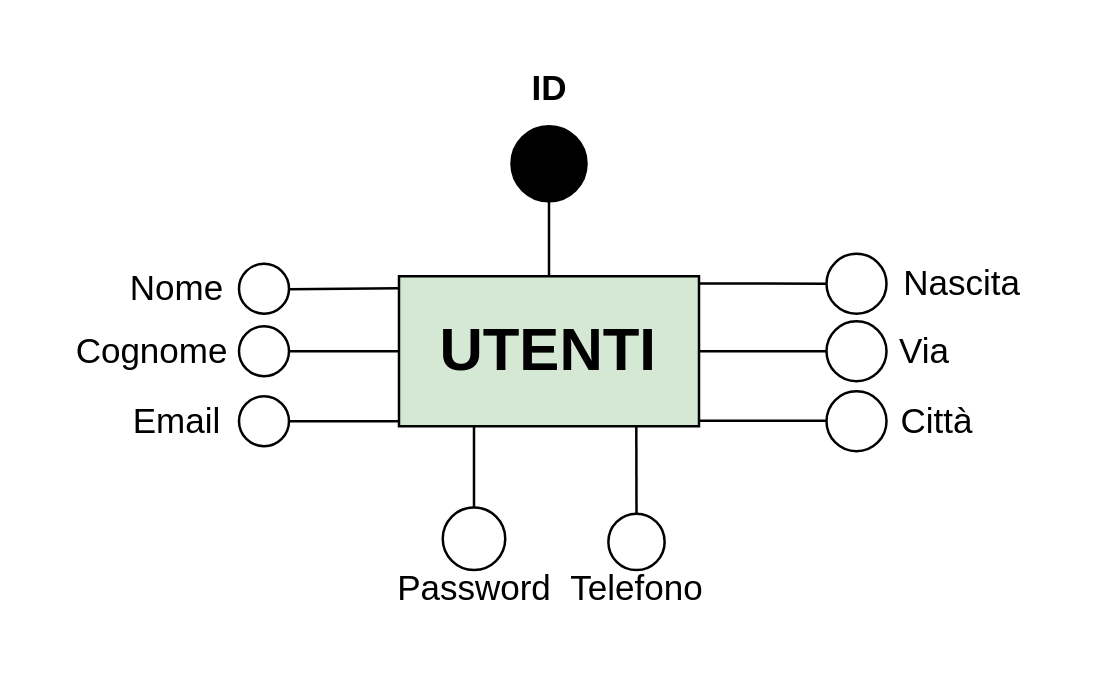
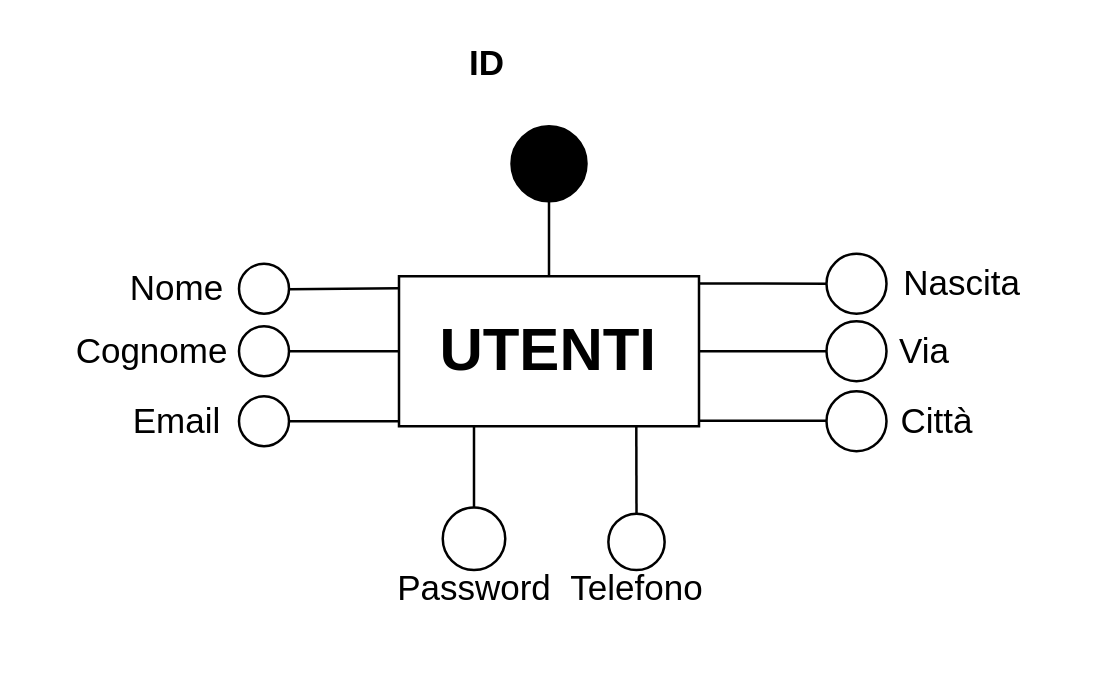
node "ID": moved (549, 89) -> (486, 64)
node "UTENTI": fillcolor #d5e8d4 -> #ffffff
